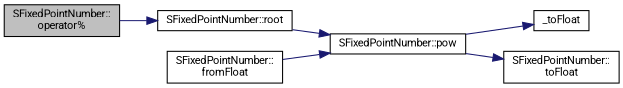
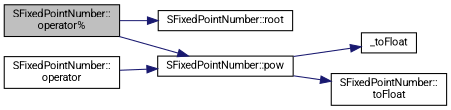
edge "SFixedPointNumber::root" -> "SFixedPointNumber::pow": now "SFixedPointNumber:: operator%" -> "SFixedPointNumber::pow"
node "SFixedPointNumber:: fromFloat": label "SFixedPointNumber:: fromFloat" -> "SFixedPointNumber:: operator"
